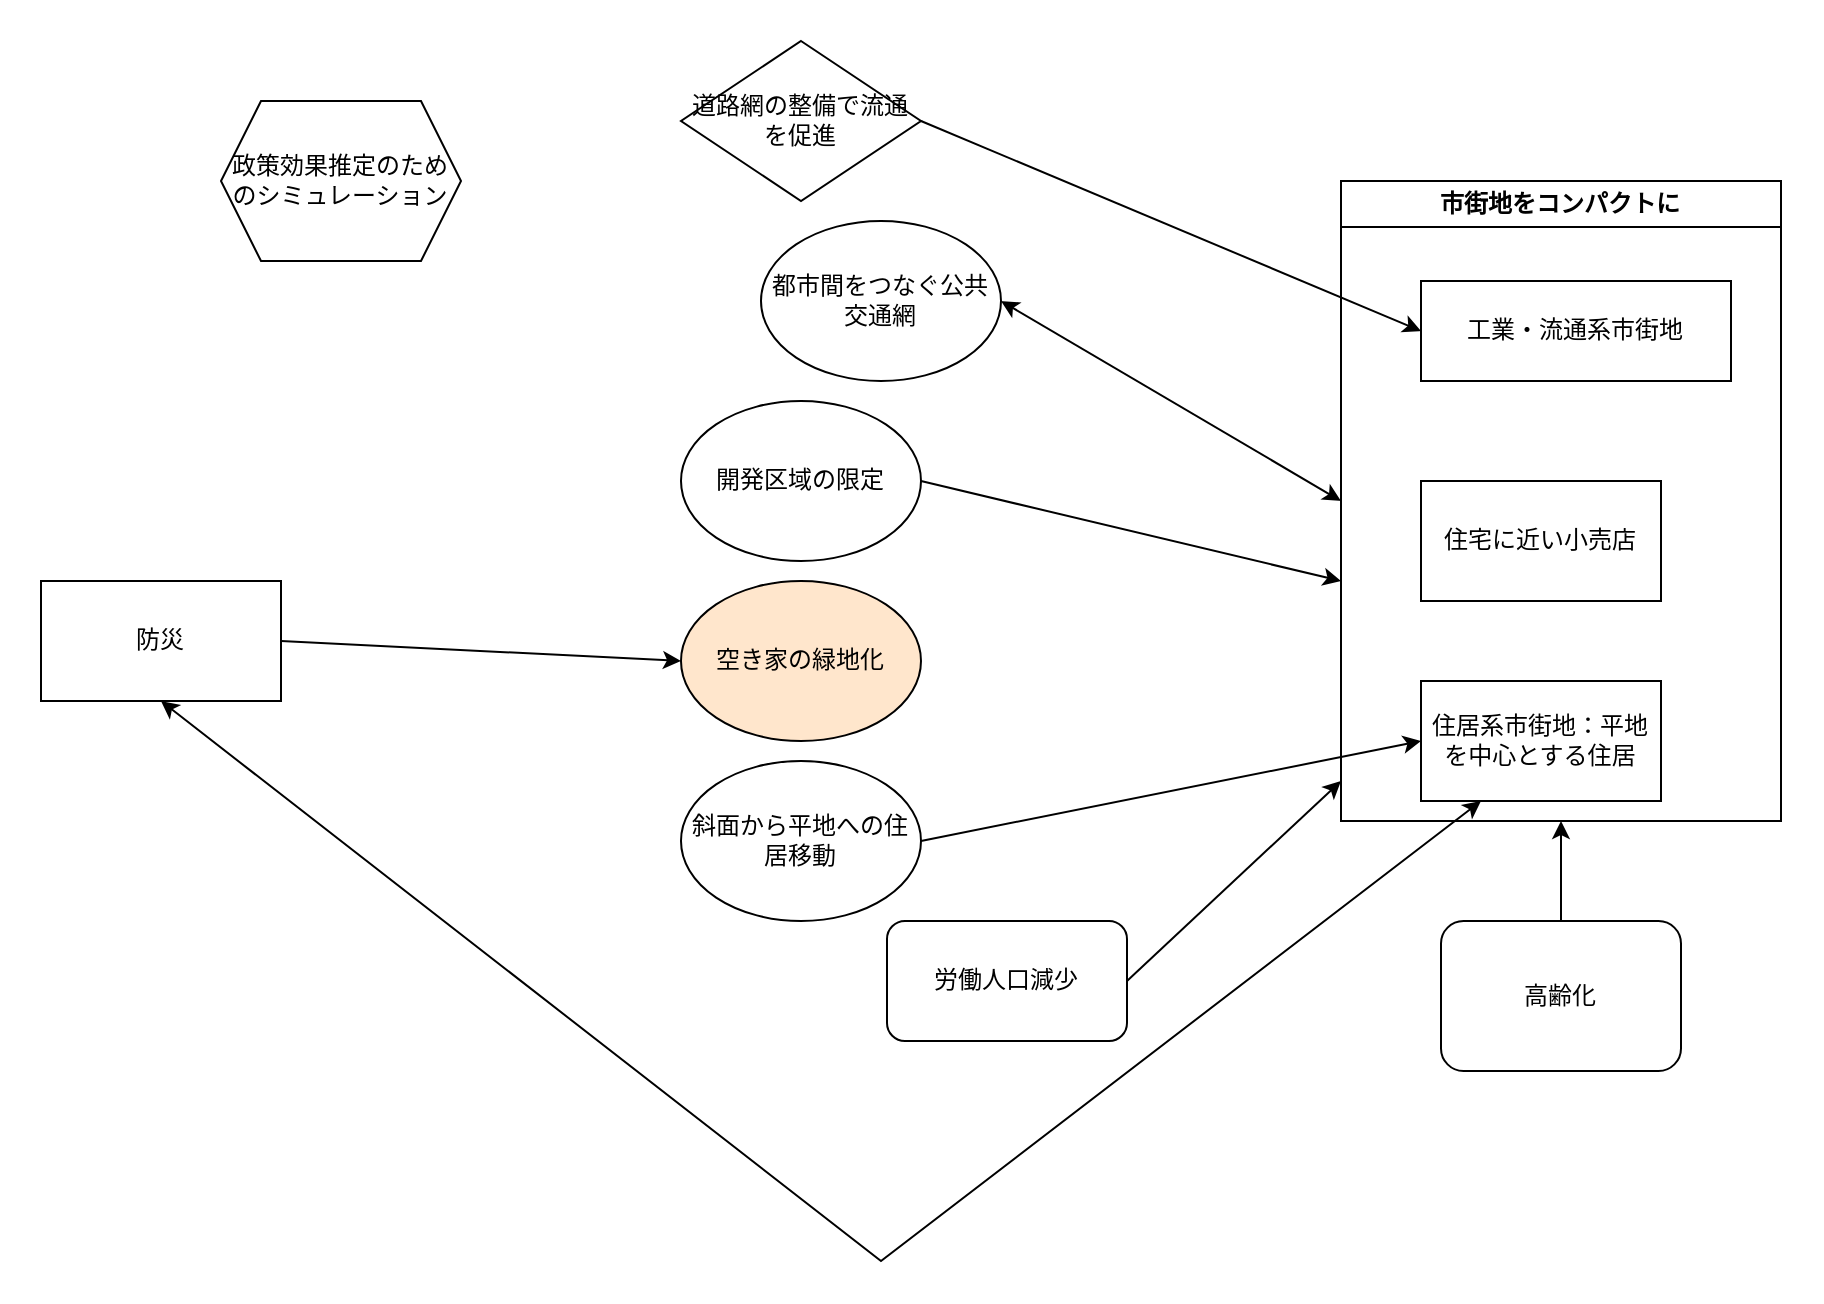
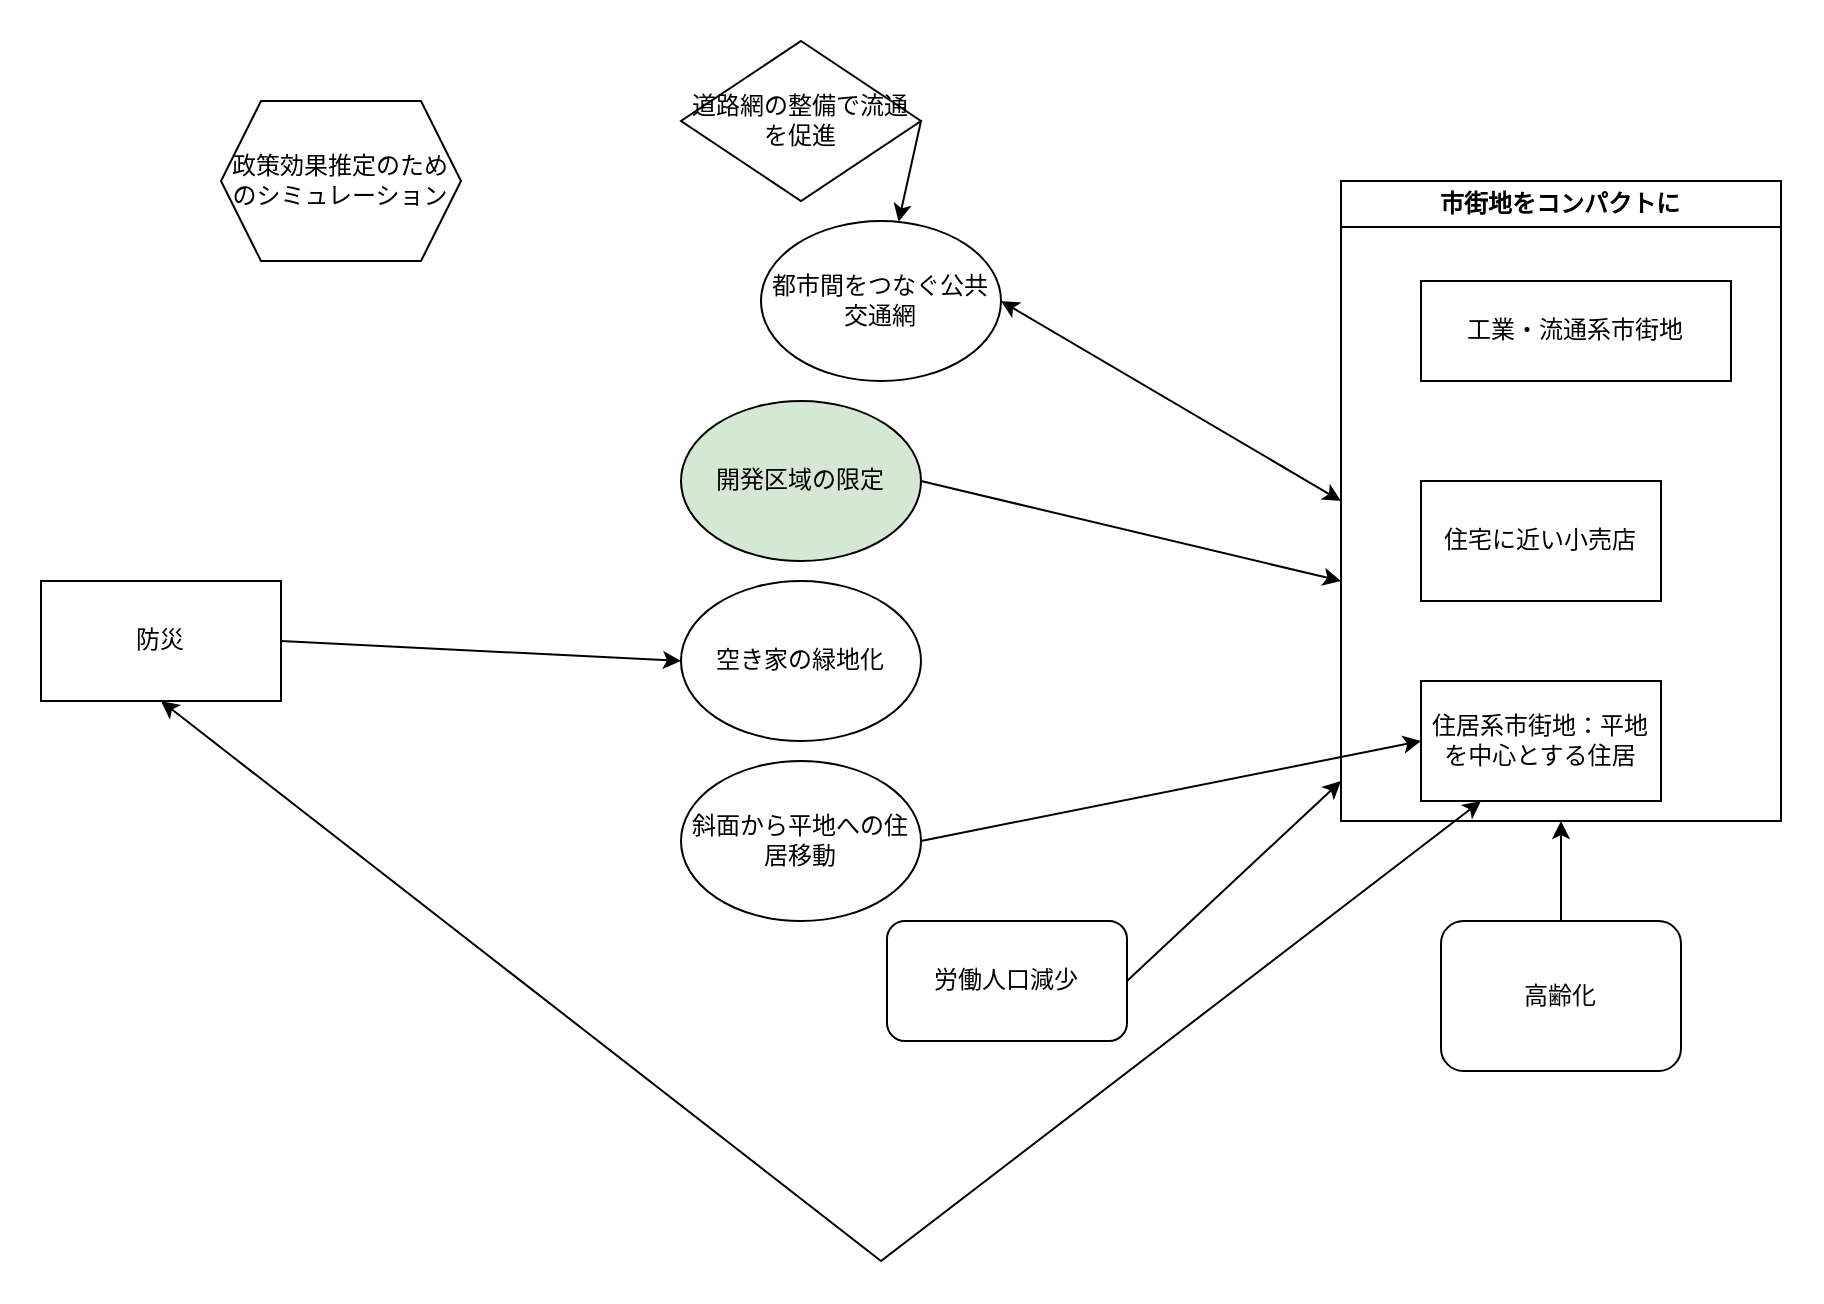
edge "道路網の整備で流通を促進" -> "工業・流通系市街地": now "道路網の整備で流通を促進" -> "都市間をつなぐ公共交通網"
node "開発区域の限定": fillcolor #ffffff -> #d5e8d4
node "空き家の緑地化": fillcolor #ffe6cc -> #ffffff
